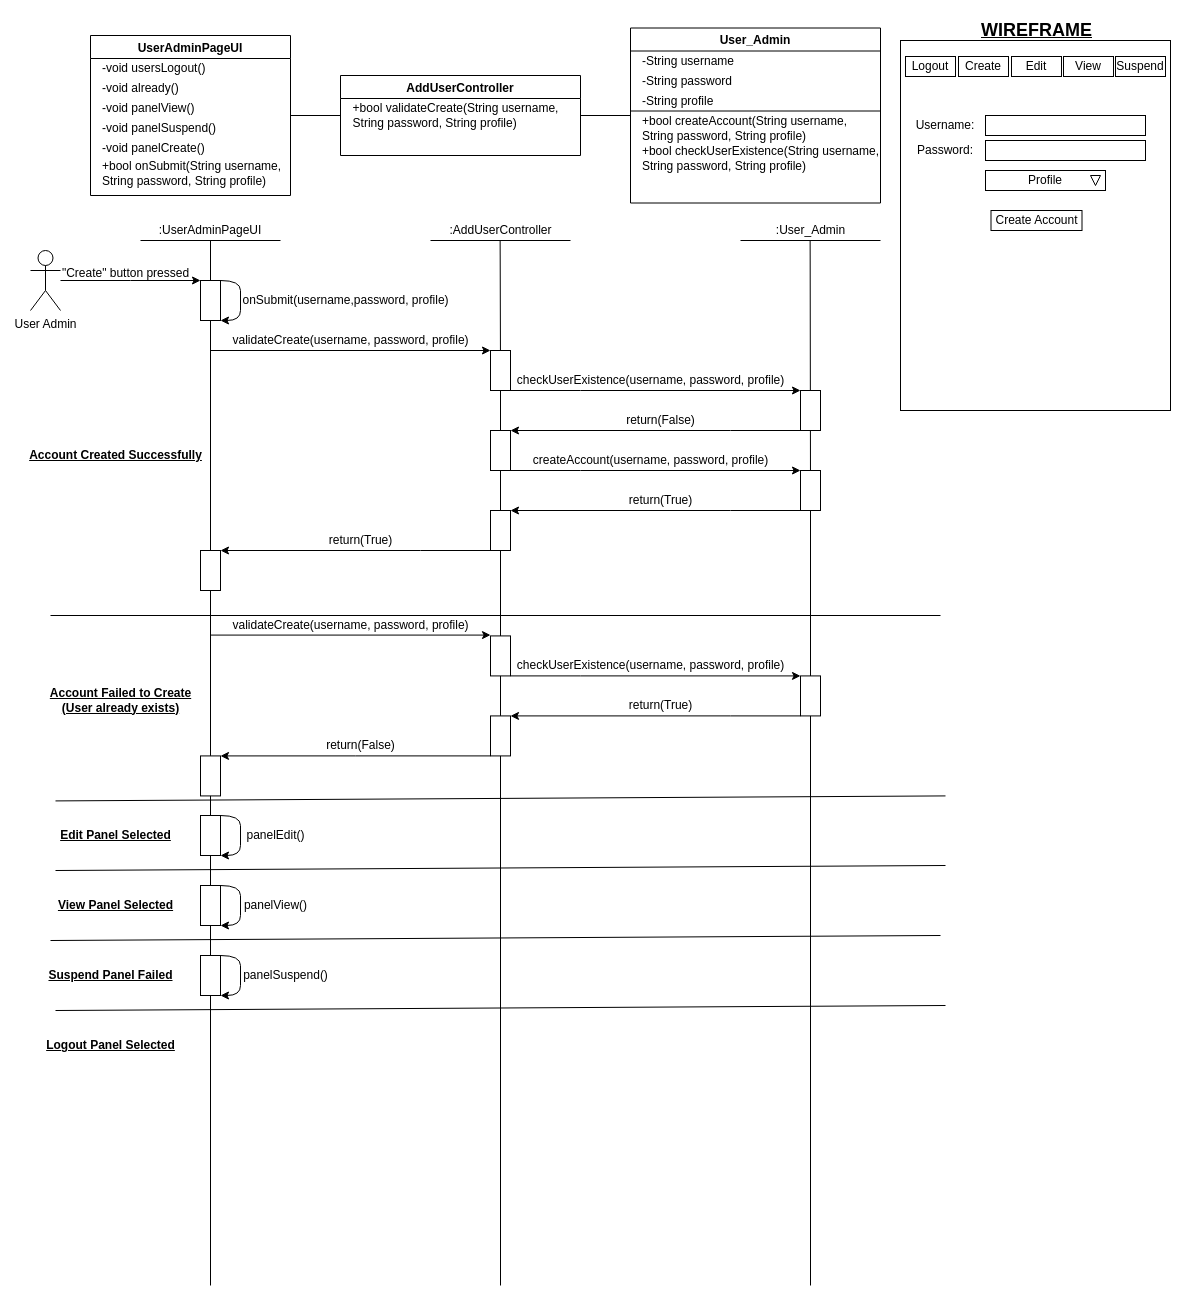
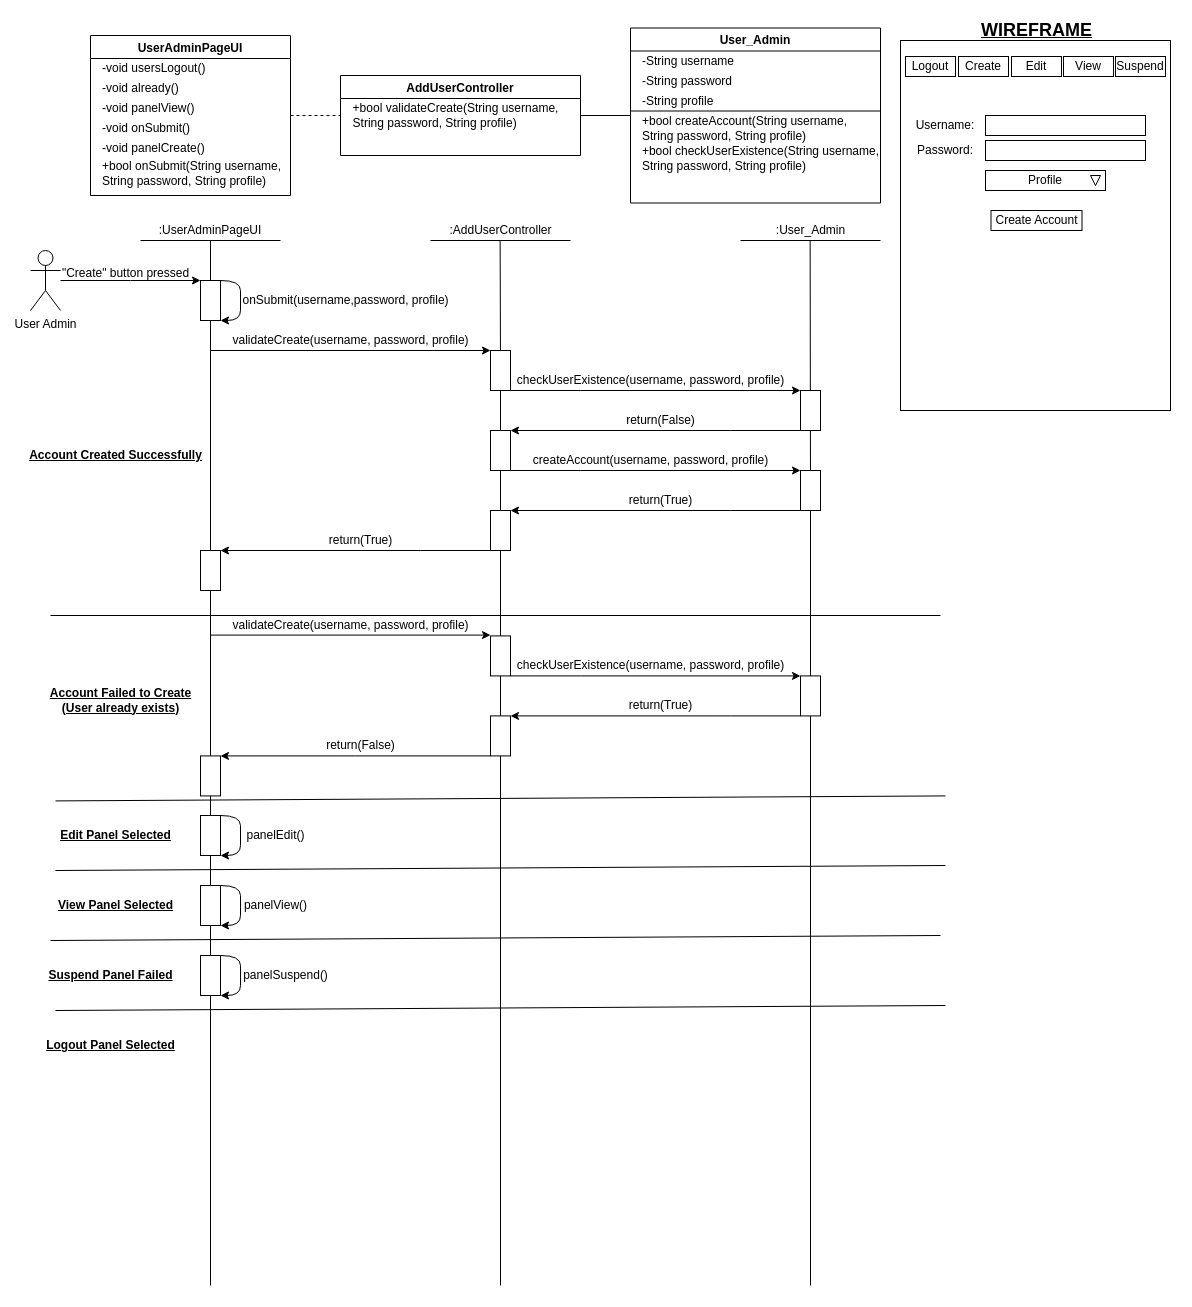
edge "UserAdminPageUI" -- "AddUserController": style solid -> dashed
node "-void panelSuspend()": label "-void panelSuspend()" -> "-void onSubmit()"
